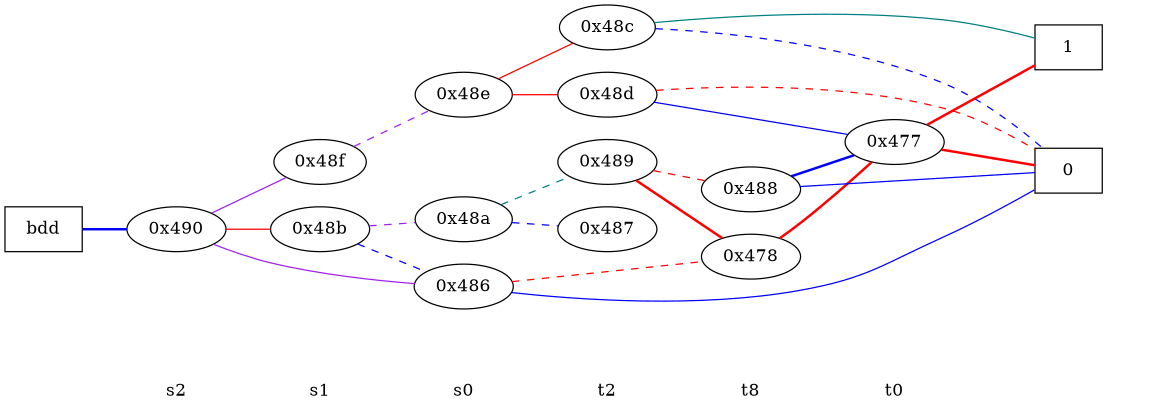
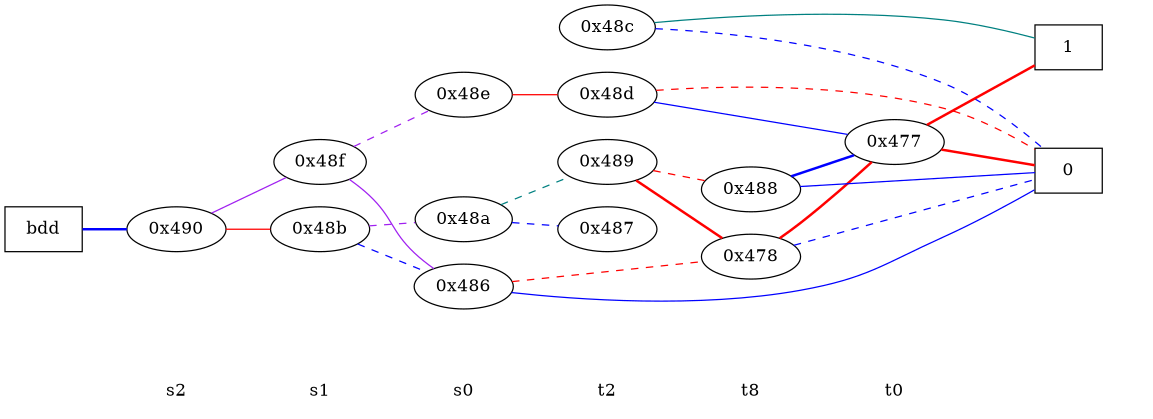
edge "0x48c" -- "0x48e": removed
edge "0" -- "0x478": added
edge "0x490" -- "0x486": now "0x48f" -- "0x486"
